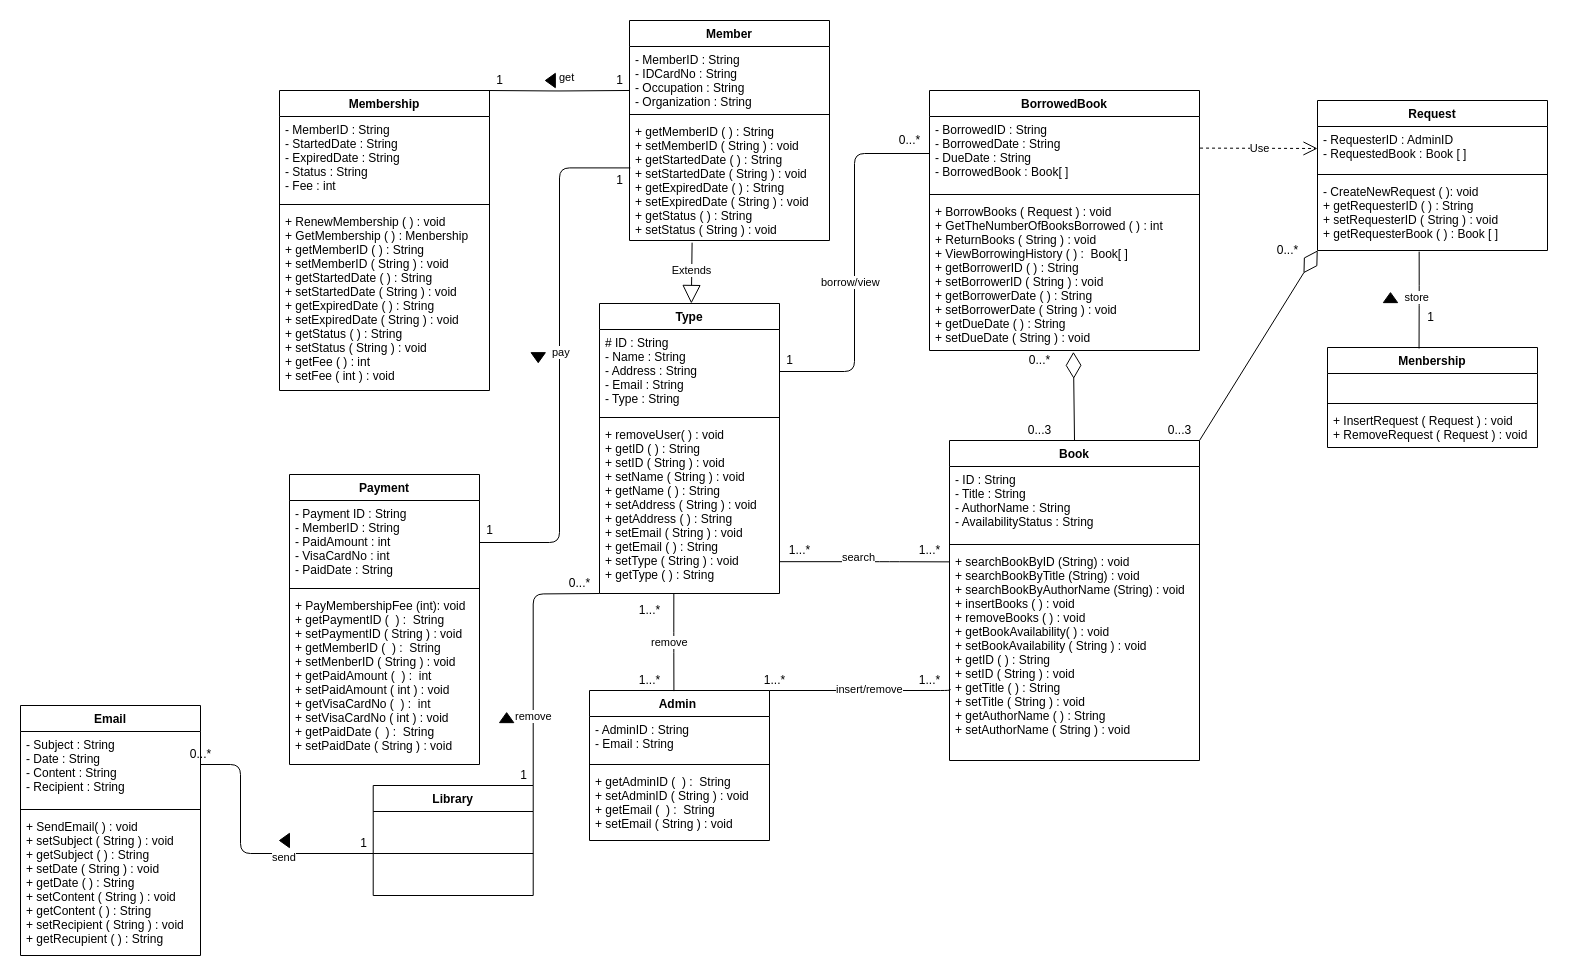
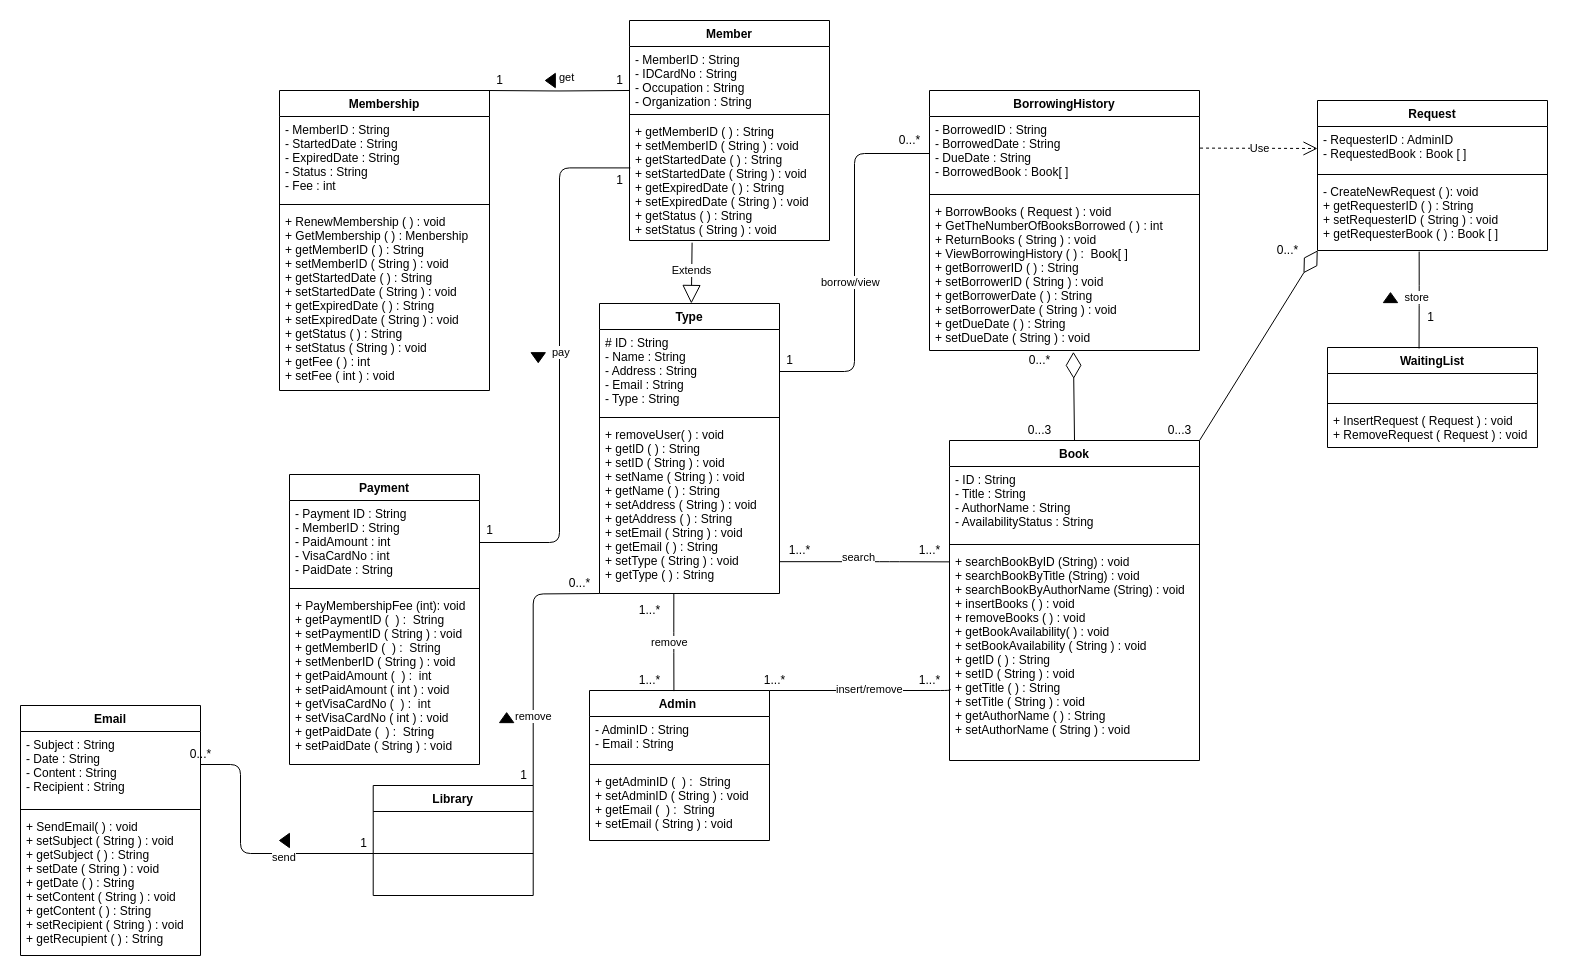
node "BorrowedBook": label "BorrowedBook" -> "BorrowingHistory"
node "Menbership": label "Menbership" -> "WaitingList"
